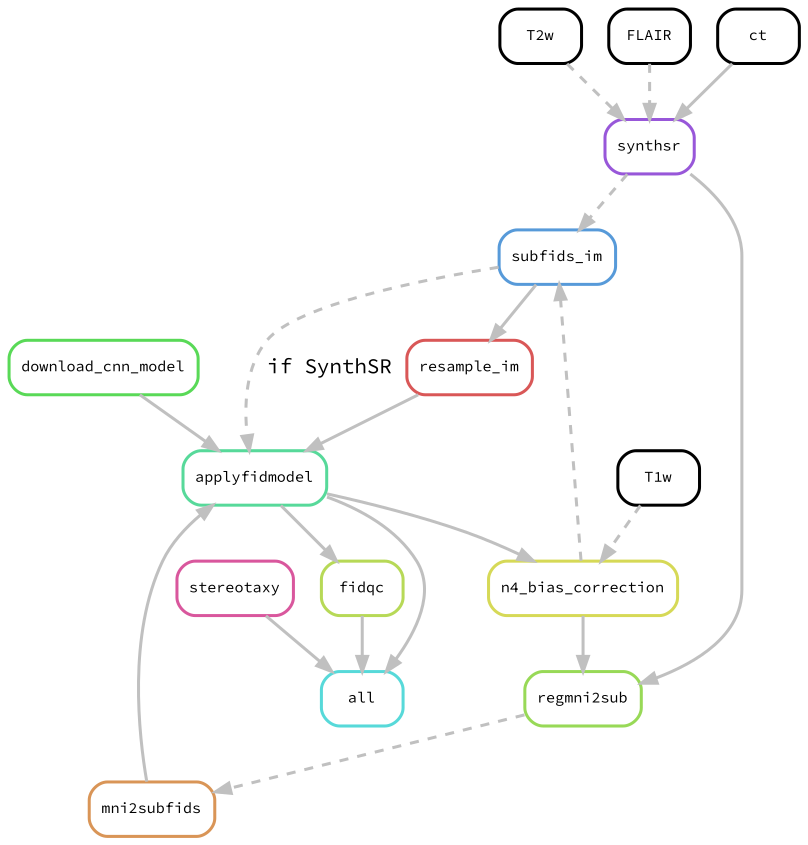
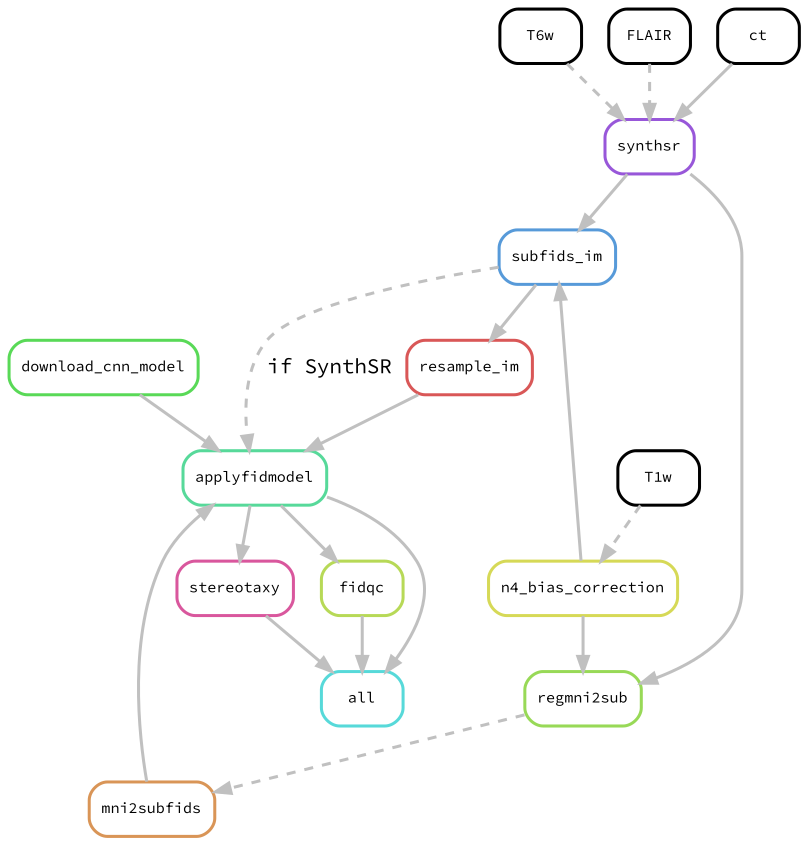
node "T2w": label "T2w" -> "T6w"
edge "synthsr" -> "subfids_im": style dashed -> solid
edge "n4_bias_correction" -> "subfids_im": style dashed -> solid
edge "applyfidmodel" -> "n4_bias_correction": now "applyfidmodel" -> "stereotaxy"
